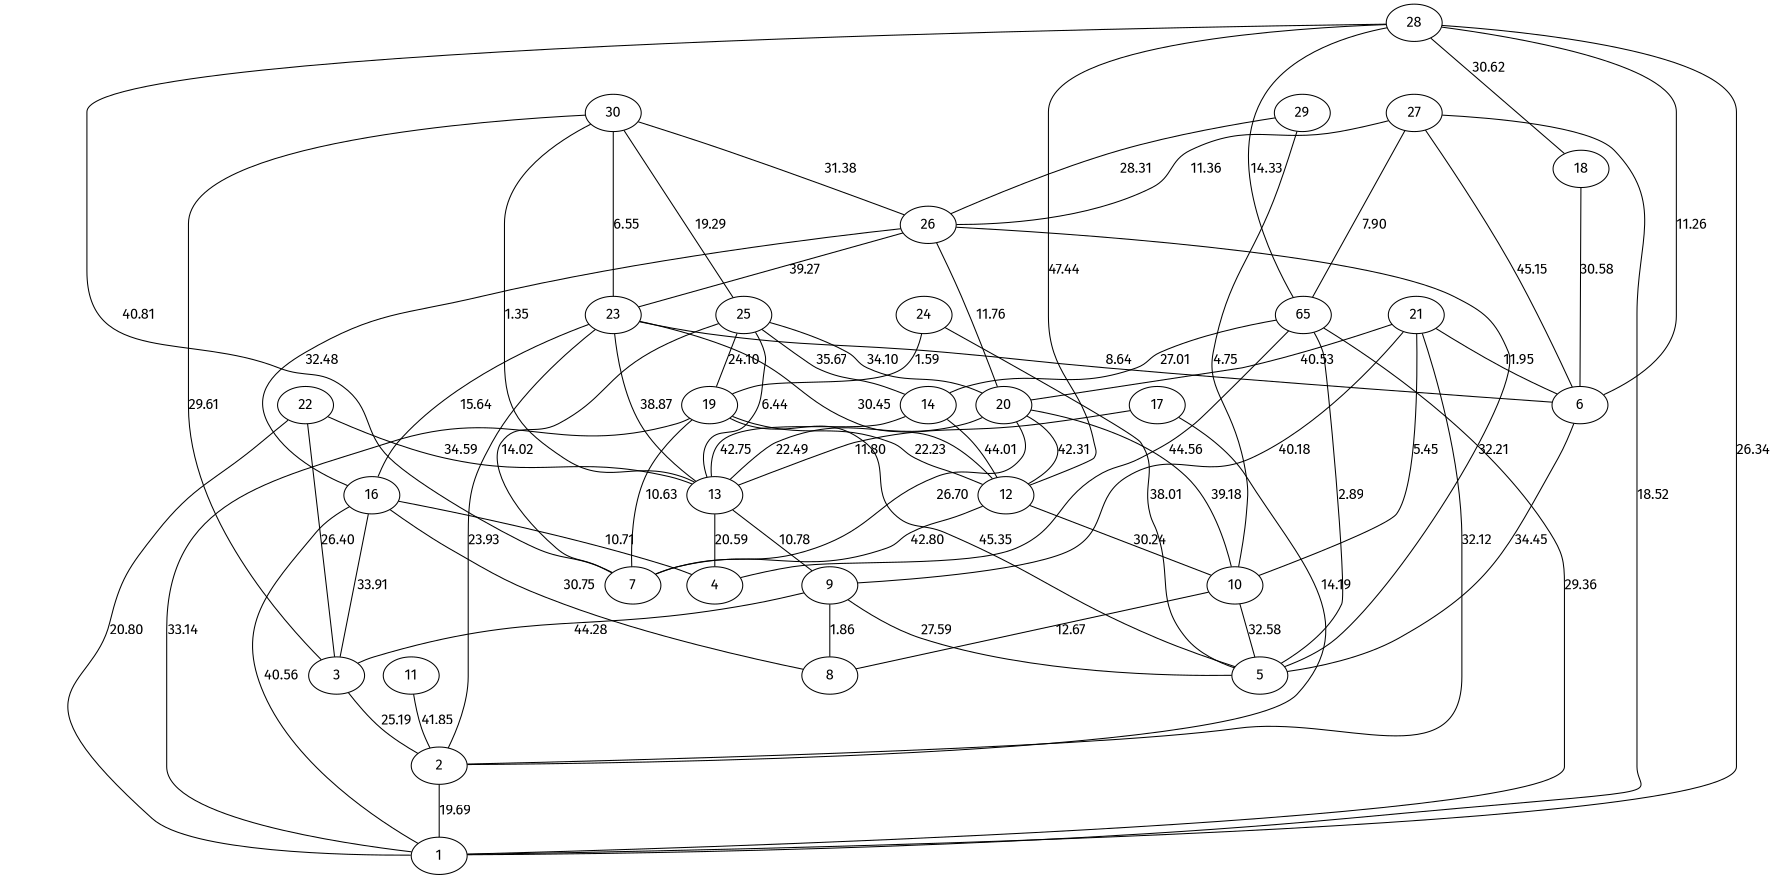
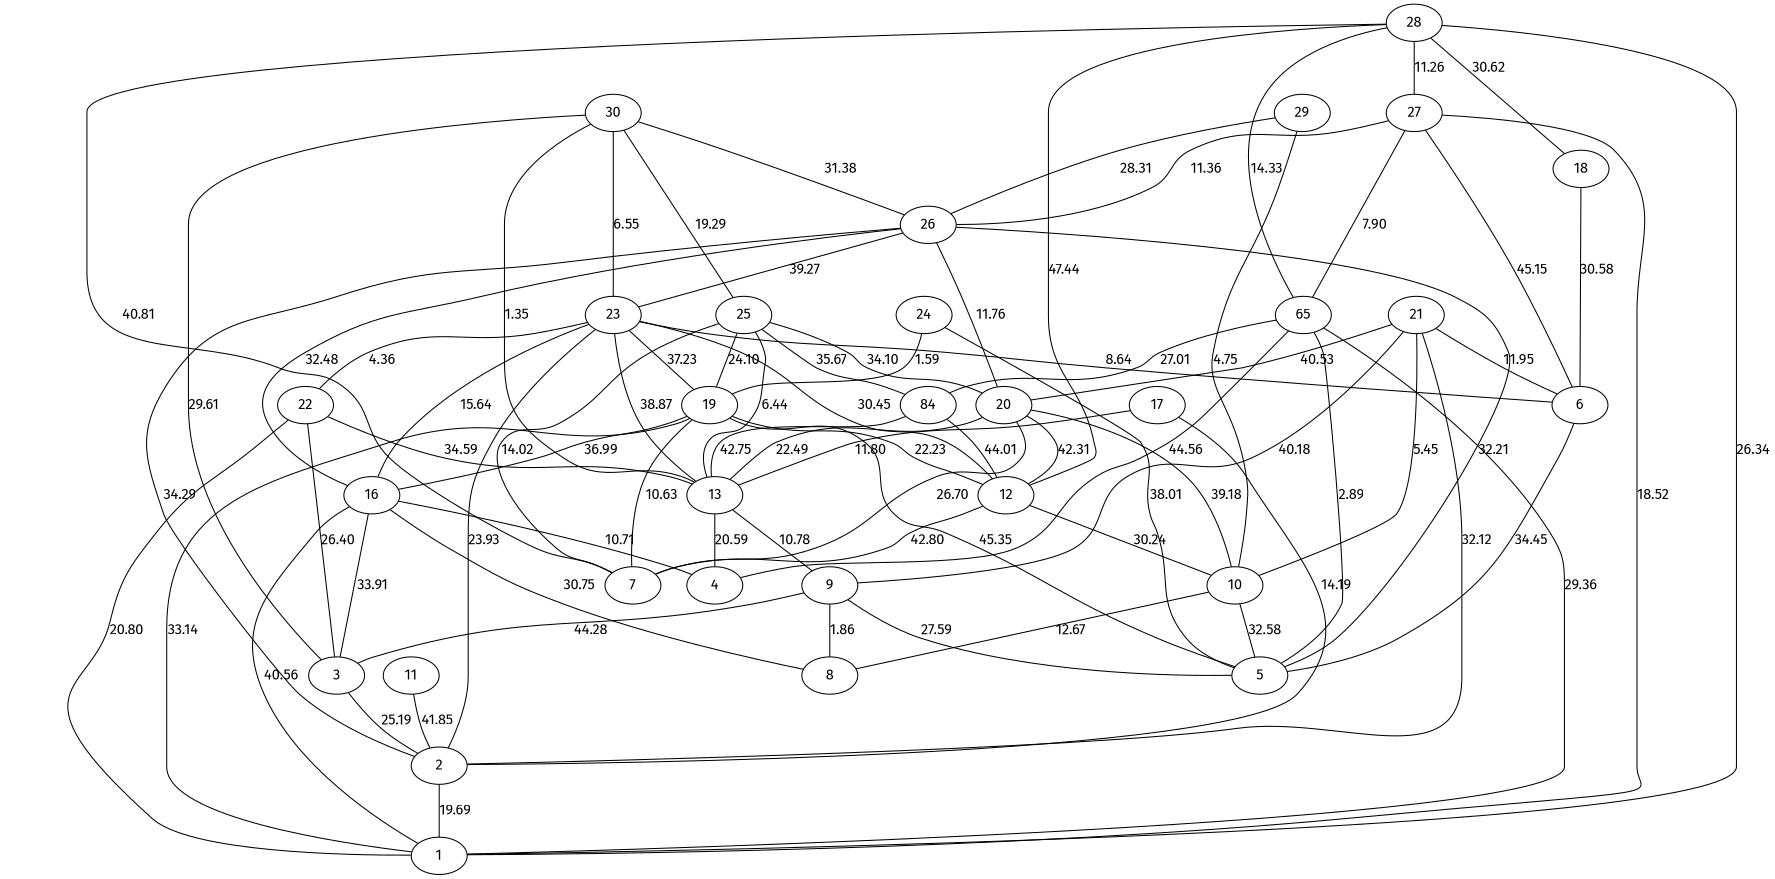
edge "28" -- "6": now "28" -- "27"
edge "26" -- "2": added, label "34.29"
edge "23" -- "22": added, label "4.36"
edge "23" -- "19": added, label "37.23"
node "14": label "14" -> "84"
edge "19" -- "16": added, label "36.99"
